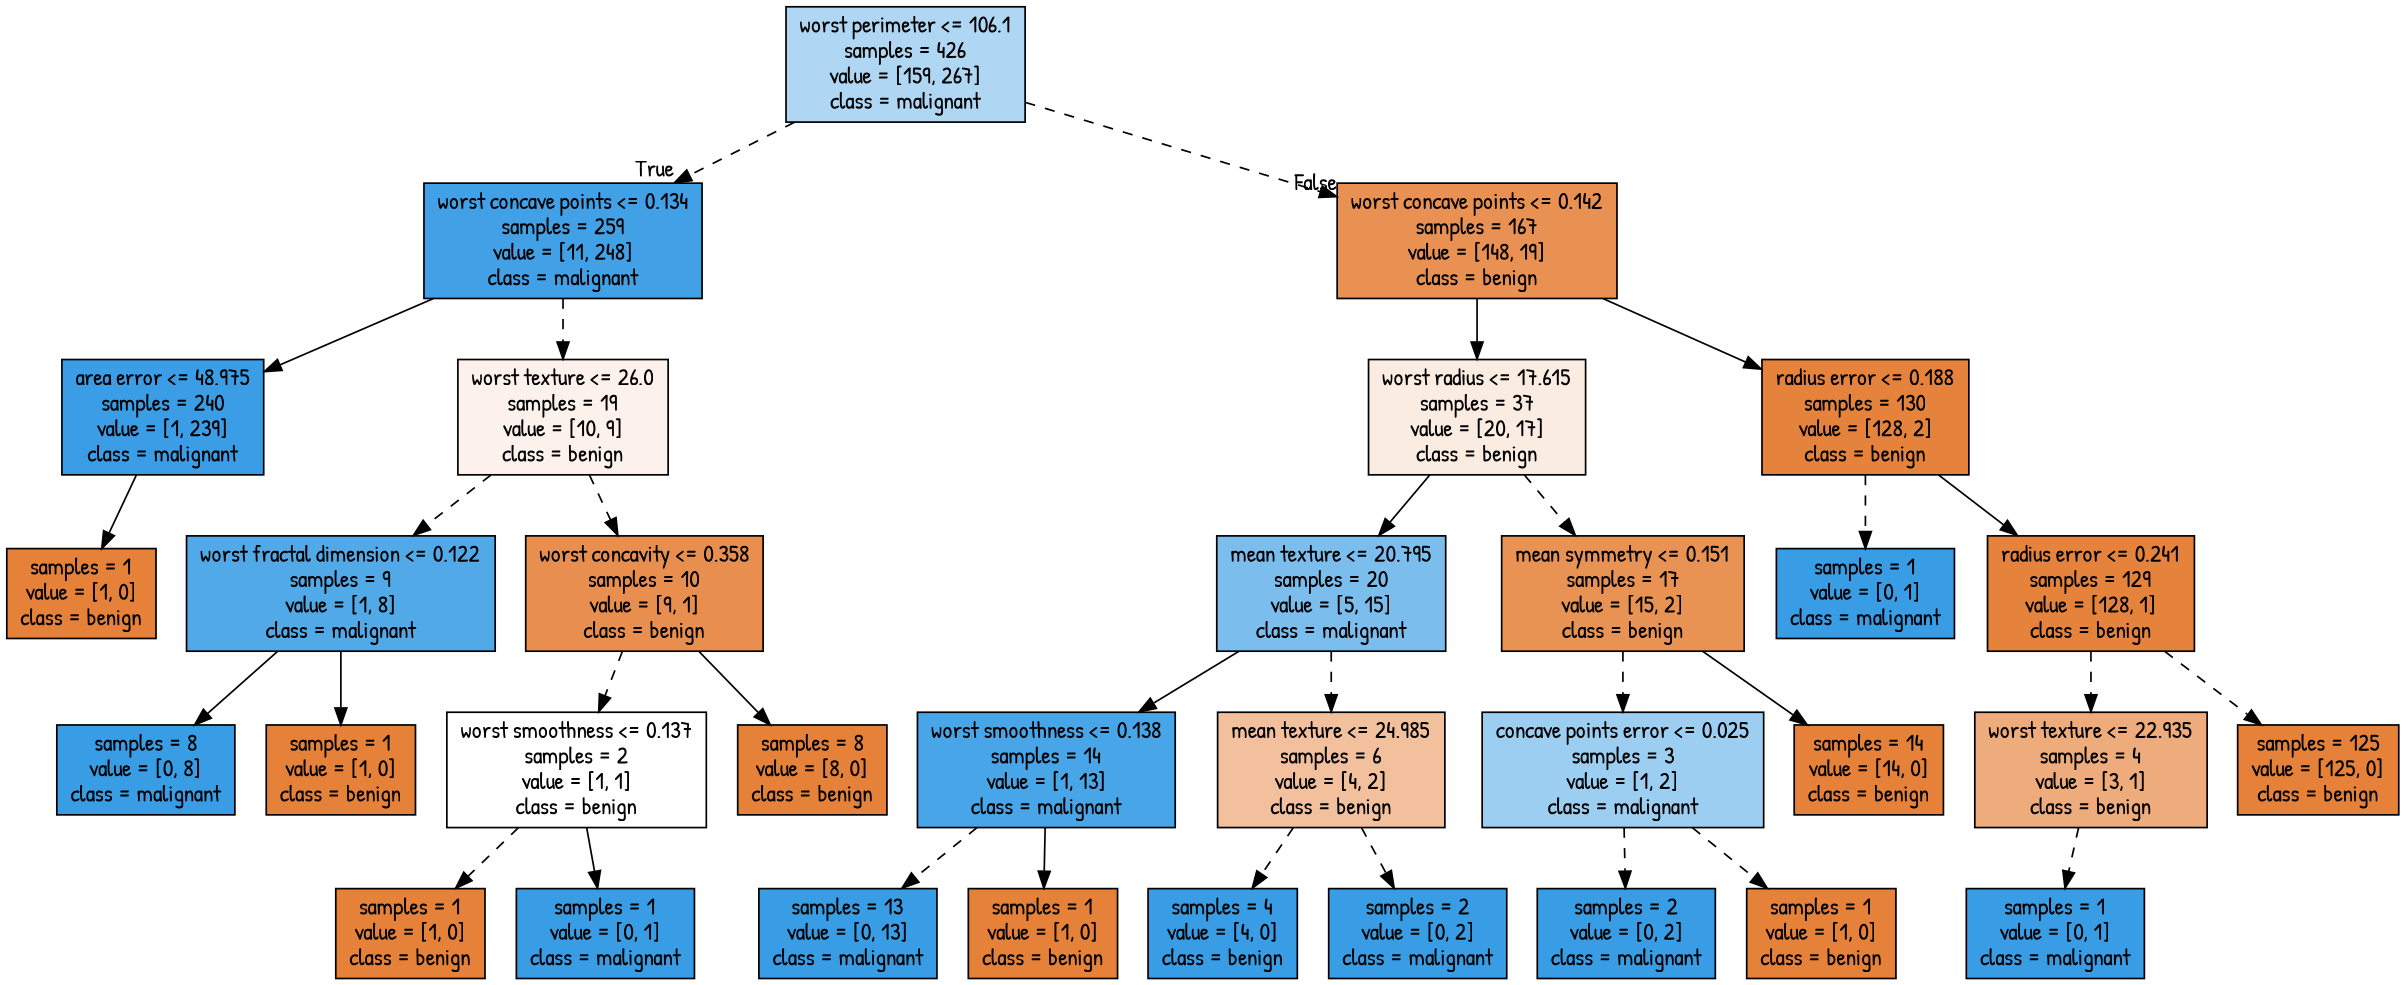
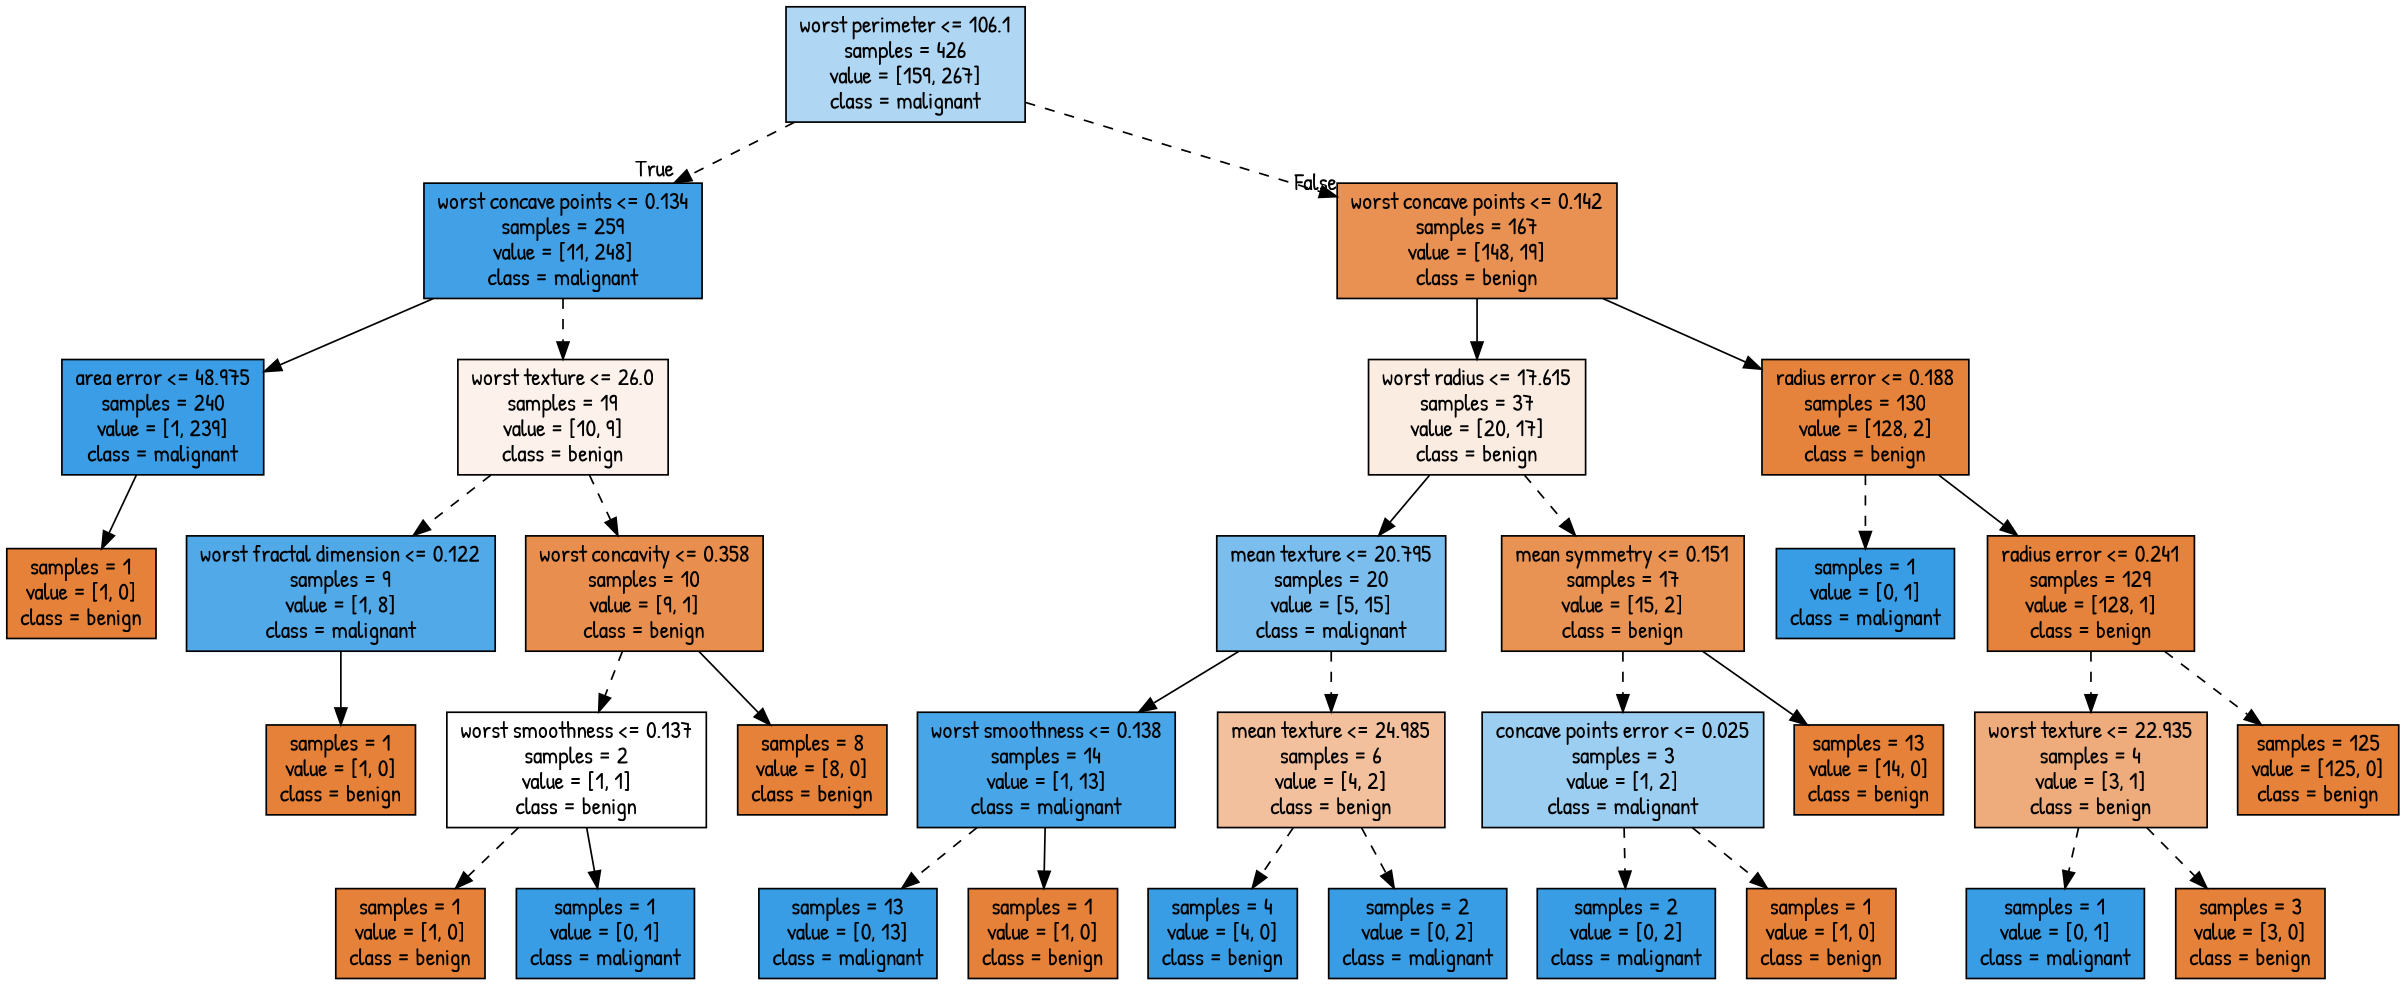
node "samples = 8 value = [0, 8] class = malignant": removed
node "samples = 14 value = [14, 0] class = benign": label "samples = 14 value = [14, 0] class = benign" -> "samples = 13 value = [14, 0] class = benign"
node "samples = 3 value = [3, 0] class = benign": added
